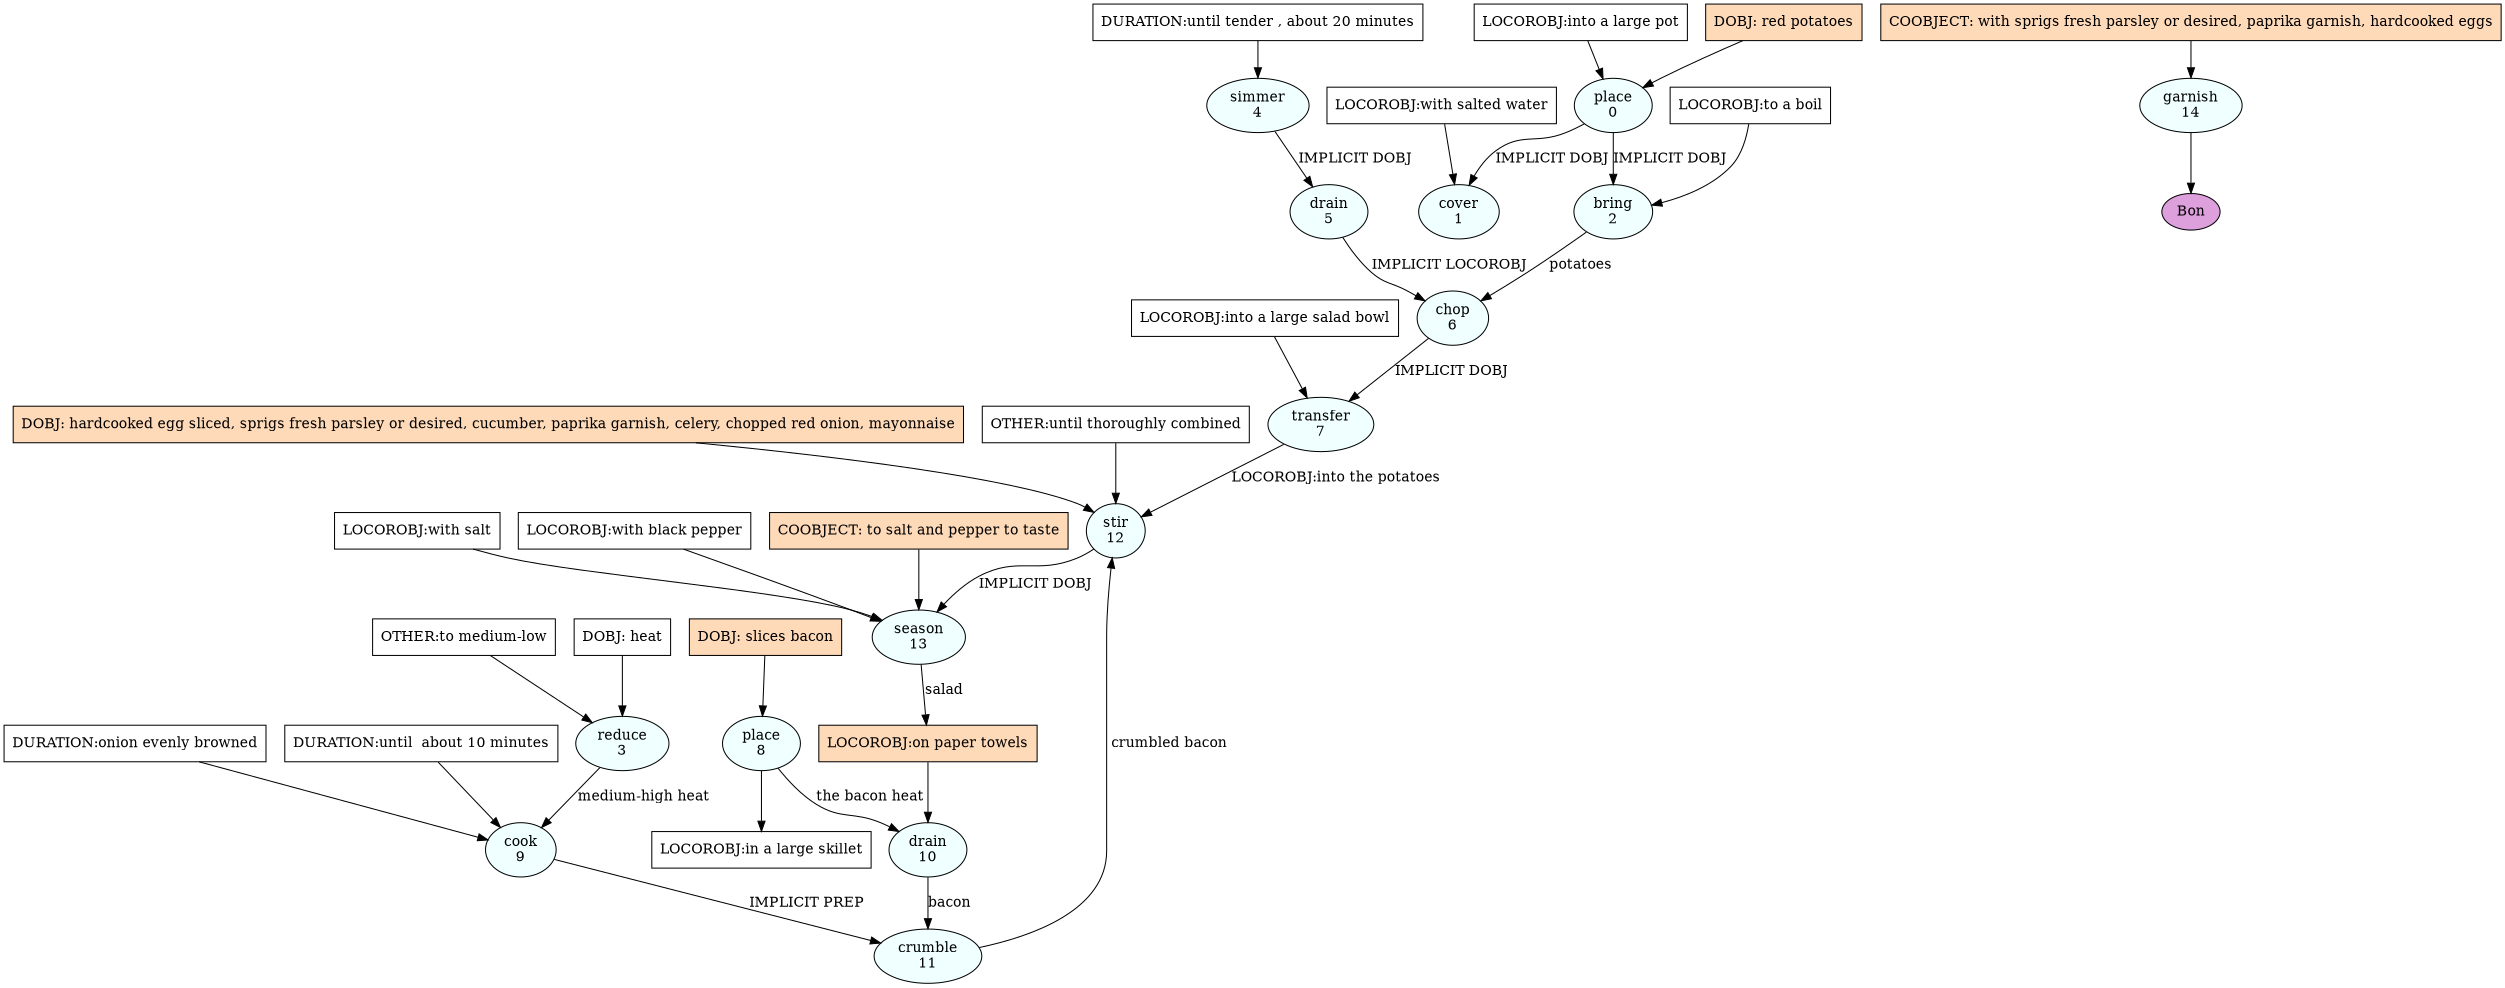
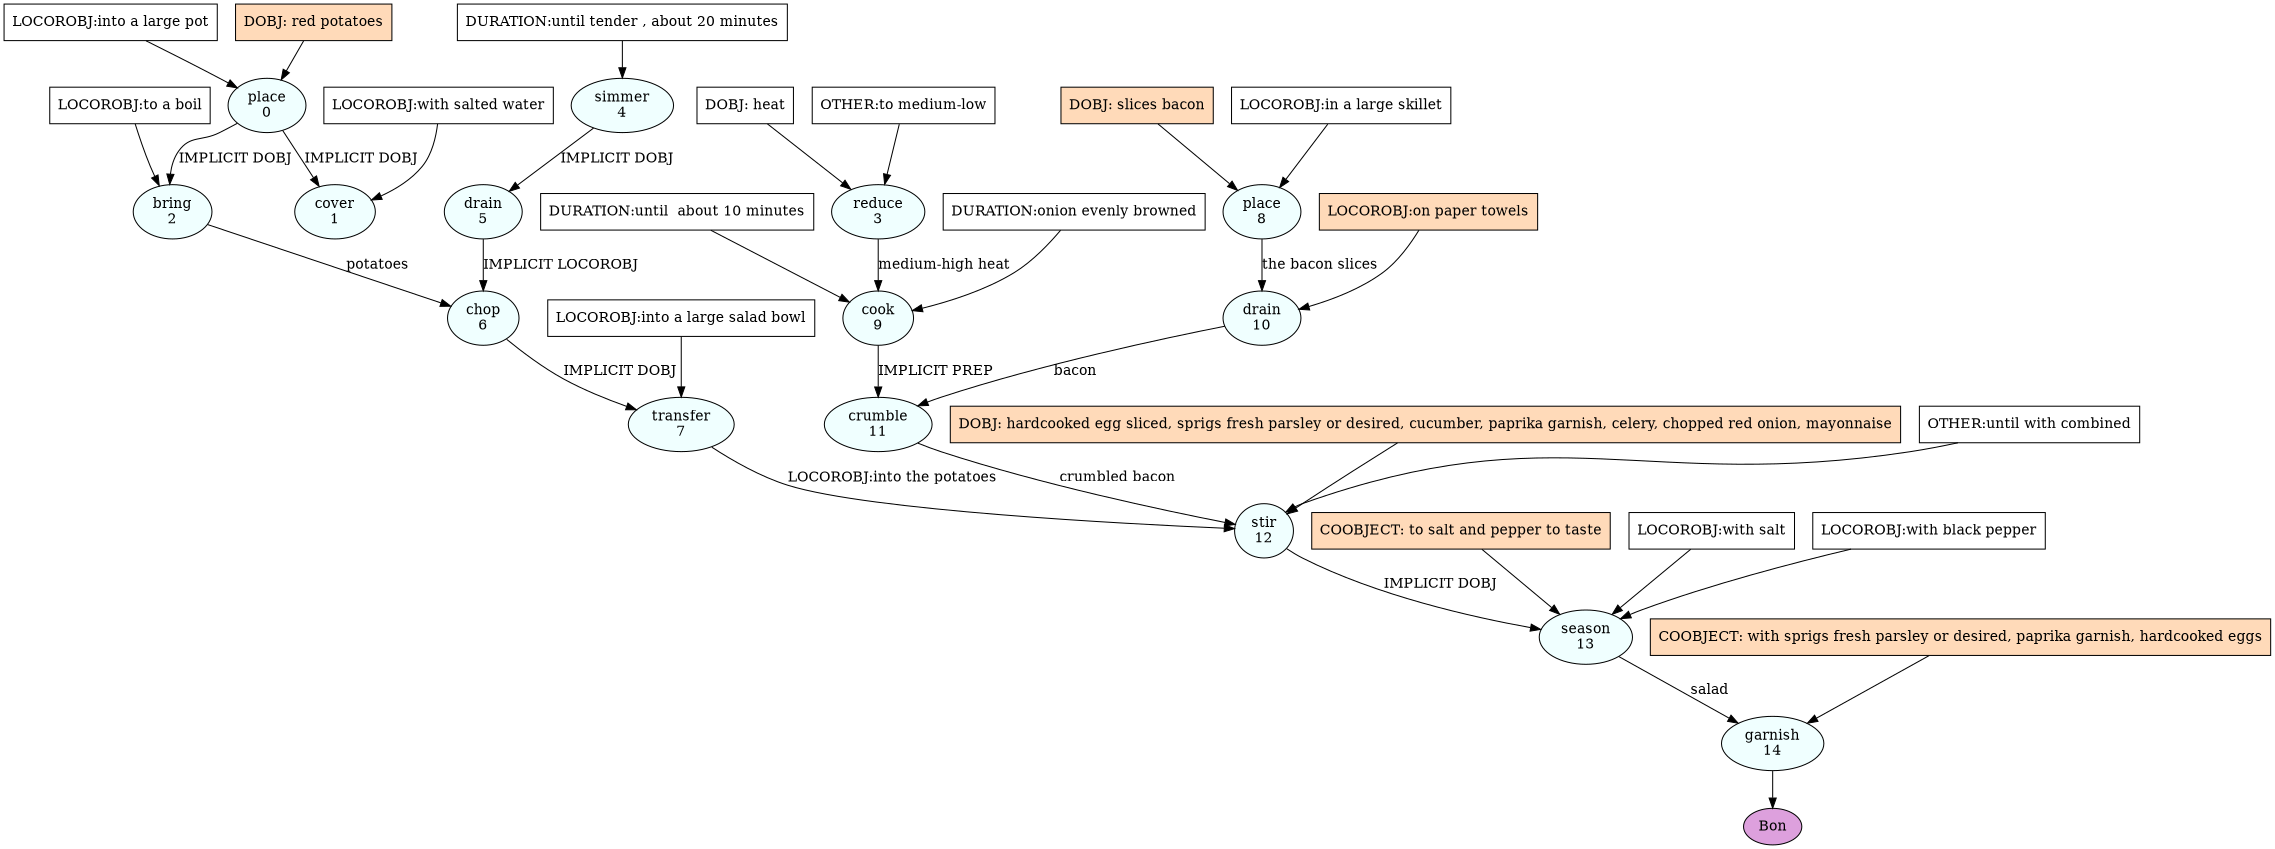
node "OTHER:until thoroughly combined": label "OTHER:until thoroughly combined" -> "OTHER:until with combined"
edge "season 13" -> "LOCOROBJ:on paper towels": now "season 13" -> "garnish 14"
edge "place 8" -> "LOCOROBJ:in a large skillet": reversed
edge "place 8" -> "drain 10": label "the bacon heat" -> "the bacon slices"
